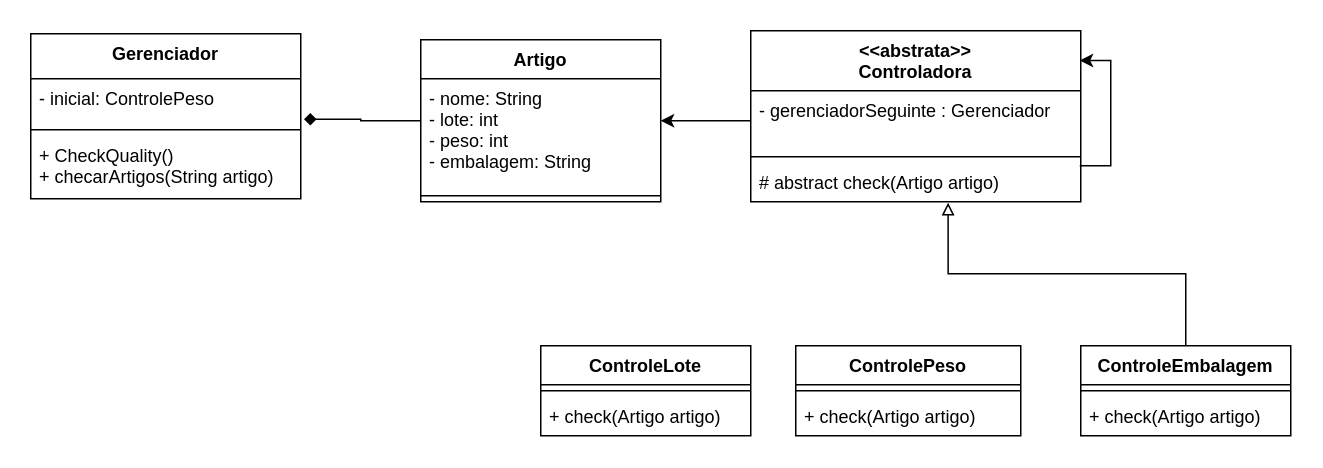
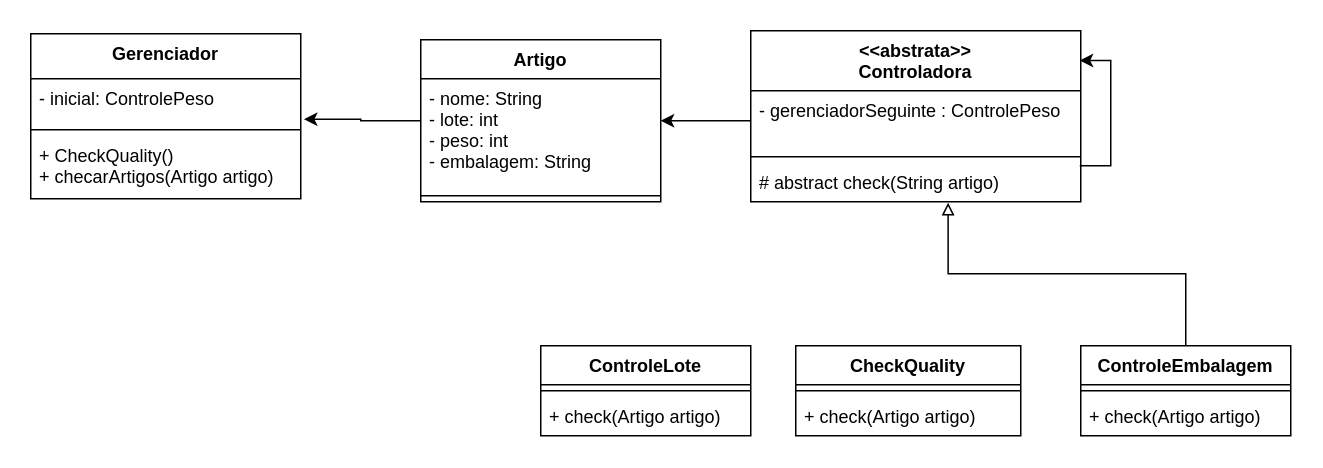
node "- gerenciadorSeguinte : Gerenciador": label "- gerenciadorSeguinte : Gerenciador" -> "- gerenciadorSeguinte : ControlePeso"
edge "Artigo" -> "- inicial: ControlePeso": arrowhead diamond -> classic
node "+ CheckQuality() + checarArtigos(String artigo)": label "+ CheckQuality() + checarArtigos(String artigo)" -> "+ CheckQuality() + checarArtigos(Artigo artigo)"
node "# abstract check(Artigo artigo)": label "# abstract check(Artigo artigo)" -> "# abstract check(String artigo)"
node "ControlePeso": label "ControlePeso" -> "CheckQuality"
